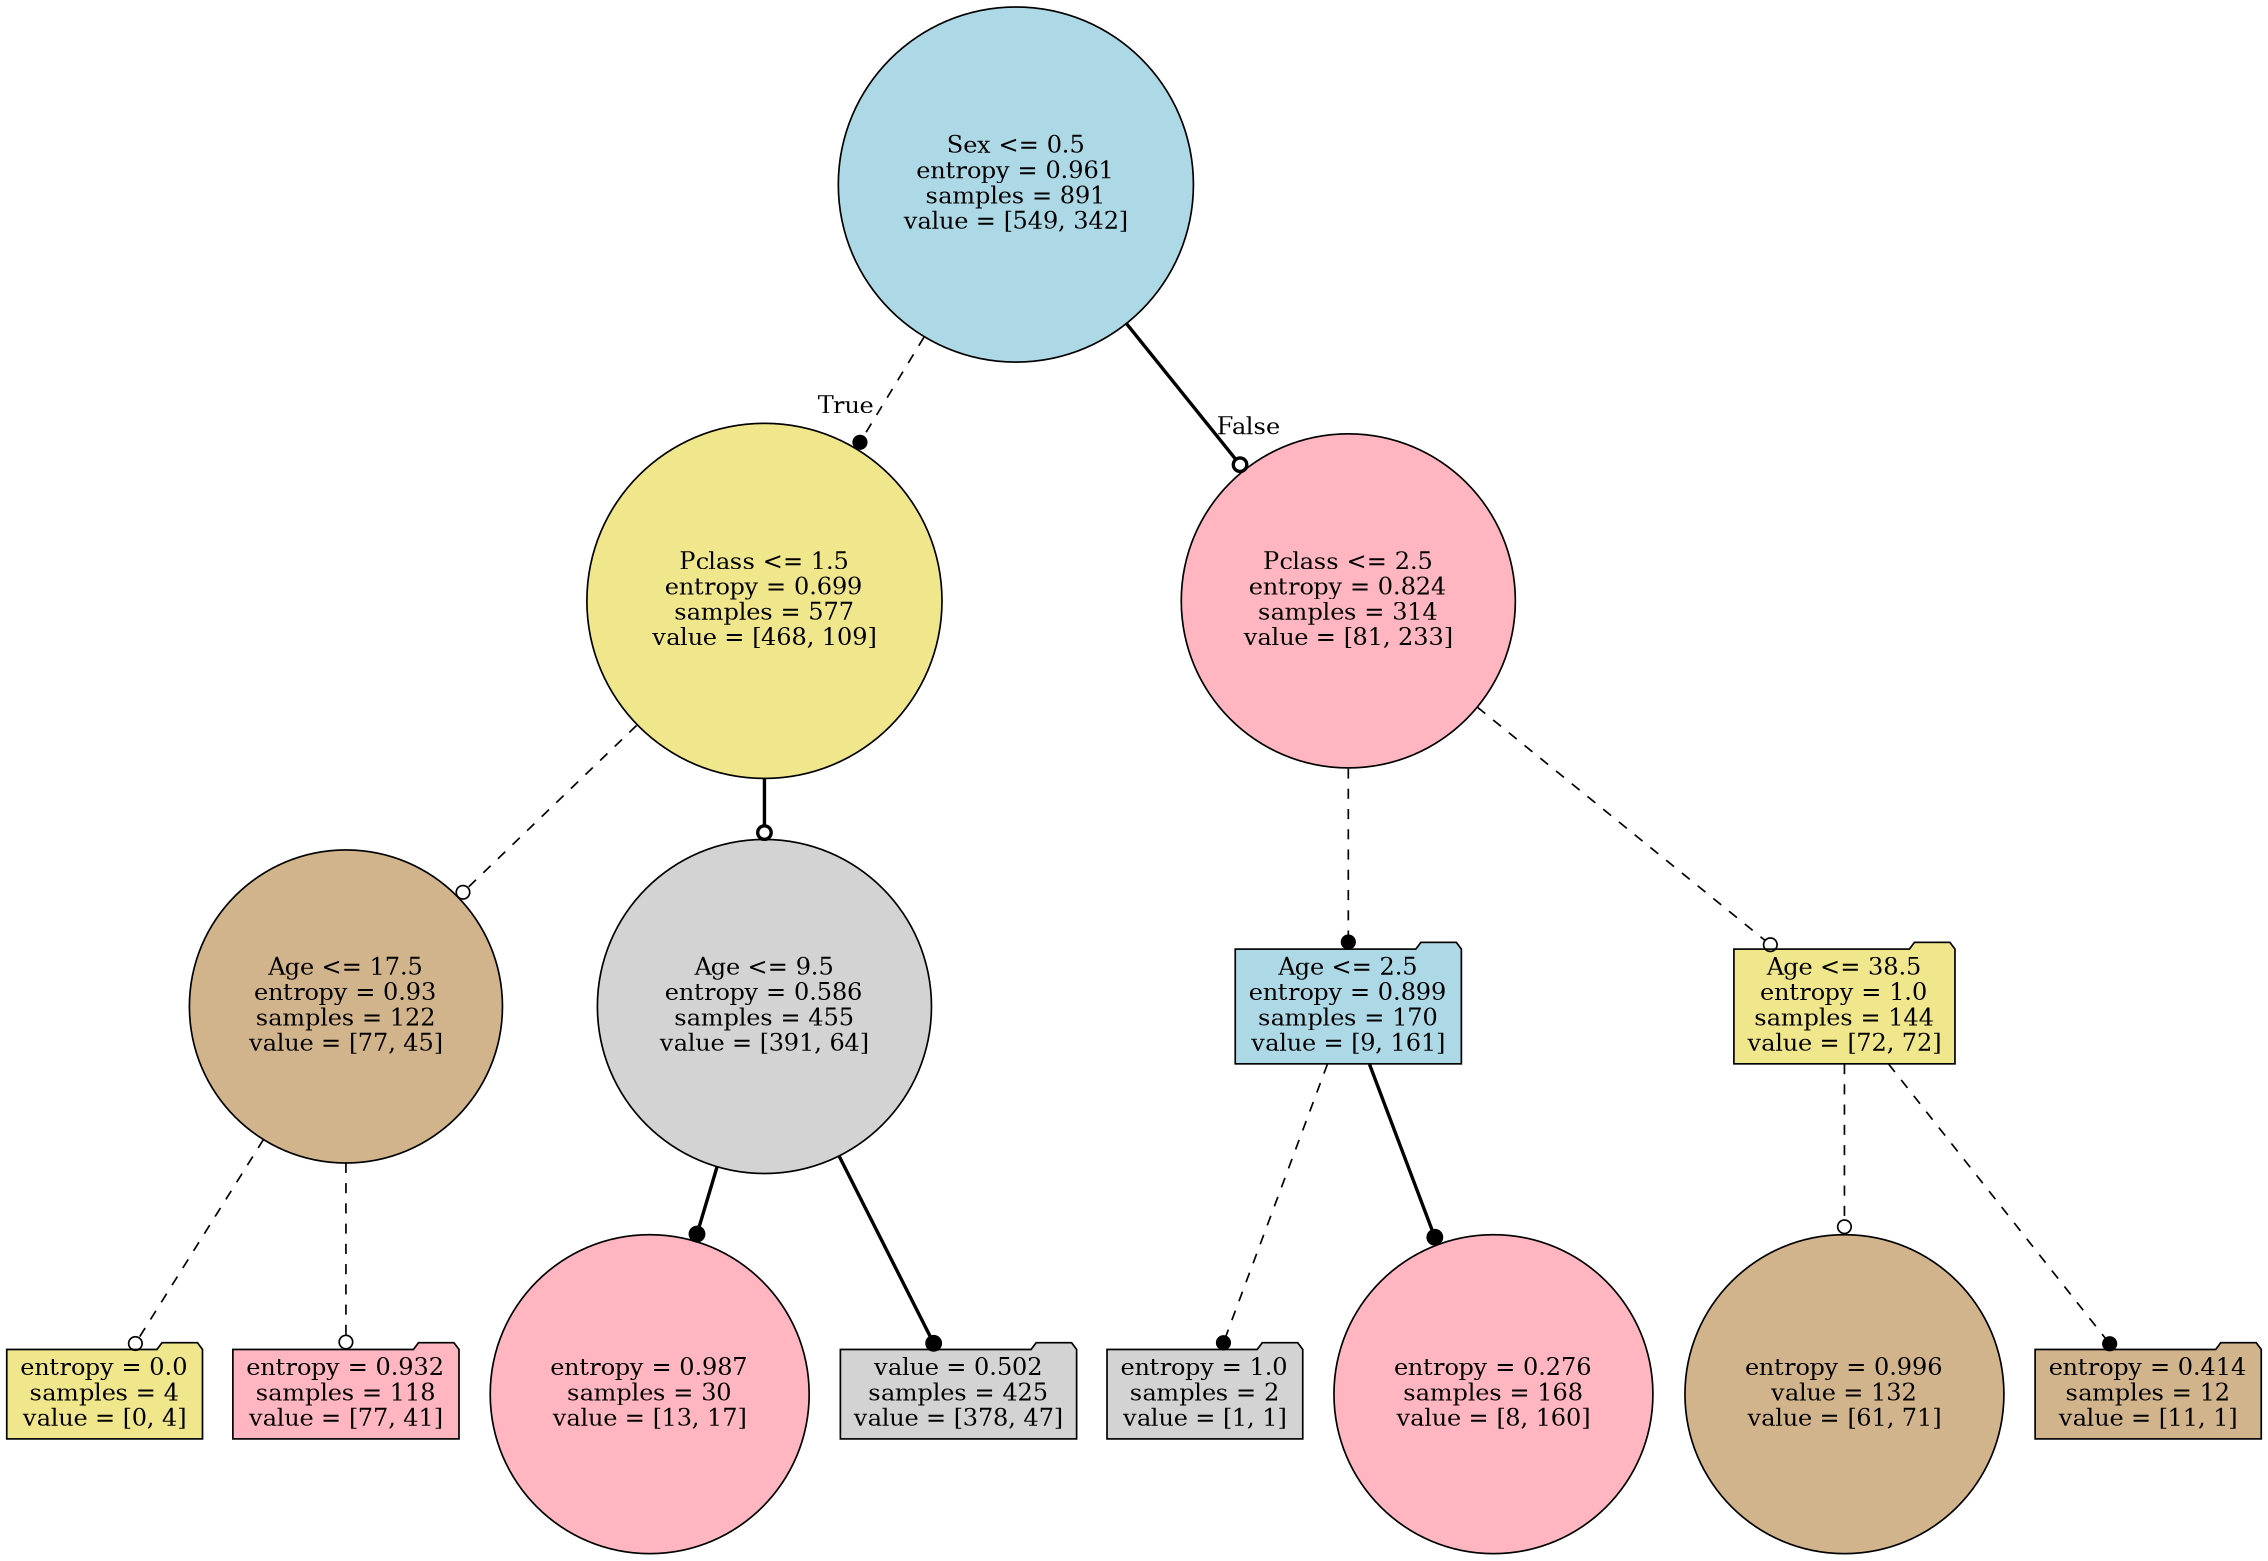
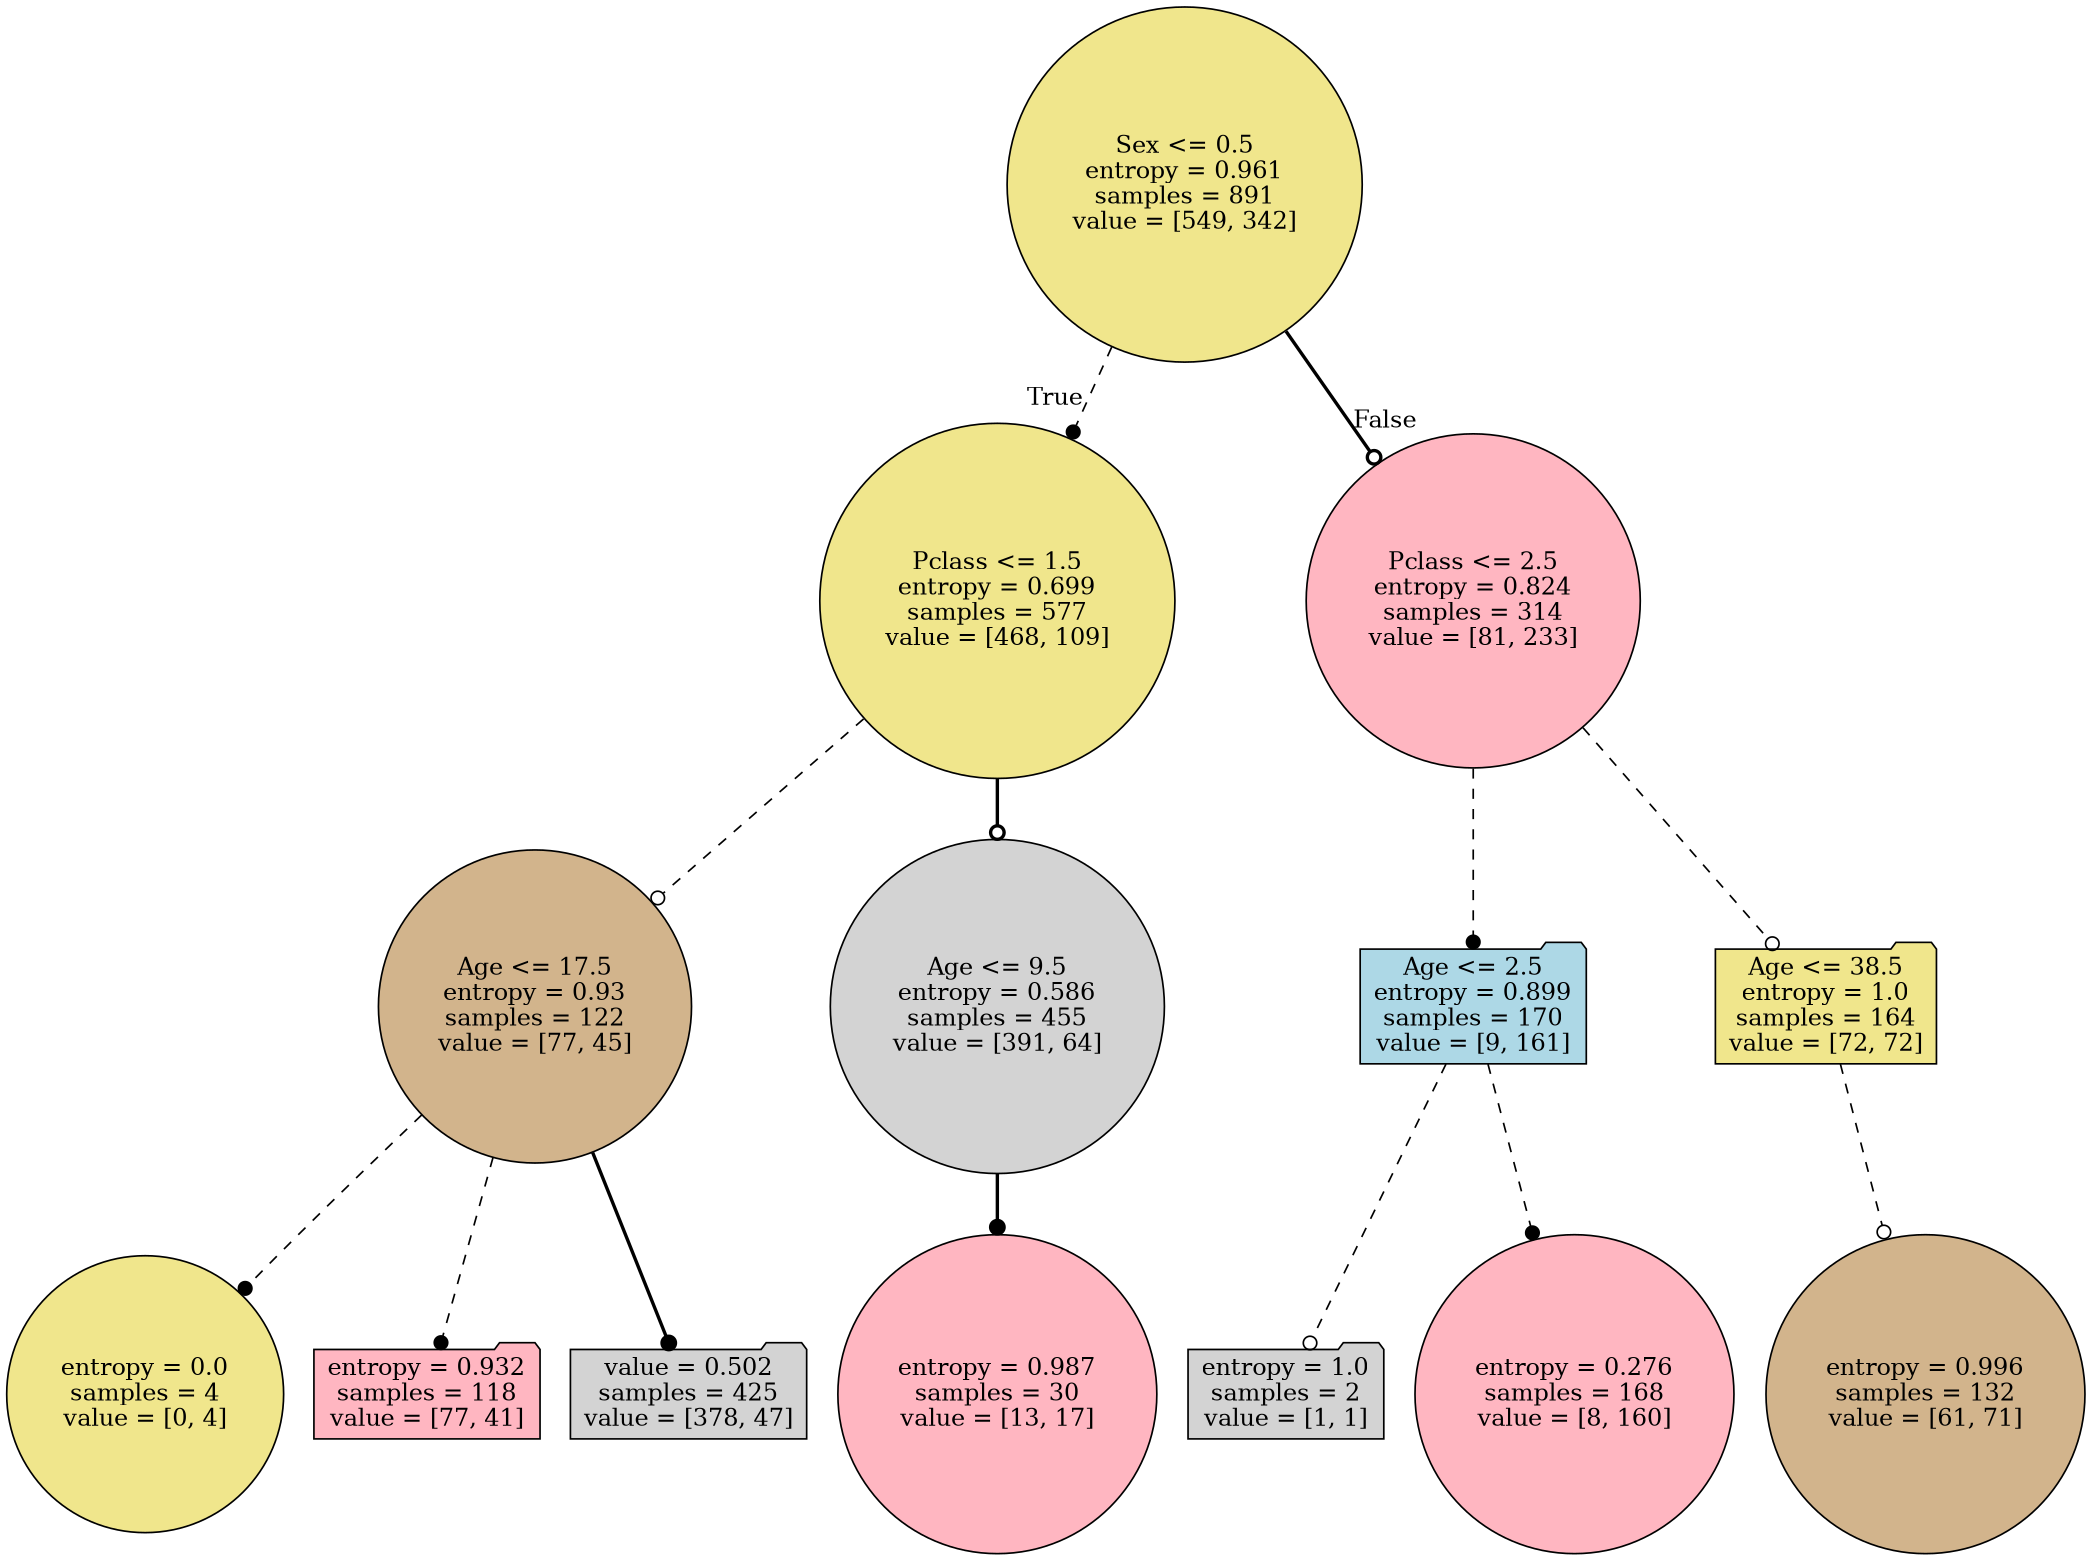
node "Sex <= 0.5 entropy = 0.961 samples = 891 value = [549, 342]": fillcolor lightblue -> khaki
node "Age <= 38.5 entropy = 1.0 samples = 144 value = [72, 72]": label "Age <= 38.5 entropy = 1.0 samples = 144 value = [72, 72]" -> "Age <= 38.5 entropy = 1.0 samples = 164 value = [72, 72]"
edge "Age <= 2.5 entropy = 0.899 samples = 170 value = [9, 161]" -> "entropy = 0.276 samples = 168 value = [8, 160]": style bold -> dashed
edge "Age <= 2.5 entropy = 0.899 samples = 170 value = [9, 161]" -> "entropy = 1.0 samples = 2 value = [1, 1]": arrowhead dot -> odot
edge "Age <= 17.5 entropy = 0.93 samples = 122 value = [77, 45]" -> "entropy = 0.0 samples = 4 value = [0, 4]": arrowhead odot -> dot
edge "Age <= 9.5 entropy = 0.586 samples = 455 value = [391, 64]" -> "value = 0.502 samples = 425 value = [378, 47]": now "Age <= 17.5 entropy = 0.93 samples = 122 value = [77, 45]" -> "value = 0.502 samples = 425 value = [378, 47]"
edge "Age <= 17.5 entropy = 0.93 samples = 122 value = [77, 45]" -> "entropy = 0.932 samples = 118 value = [77, 41]": arrowhead odot -> dot
node "entropy = 0.0 samples = 4 value = [0, 4]": shape folder -> circle
node "entropy = 0.996 value = 132 value = [61, 71]": label "entropy = 0.996 value = 132 value = [61, 71]" -> "entropy = 0.996 samples = 132 value = [61, 71]"
node "entropy = 0.414 samples = 12 value = [11, 1]": removed
